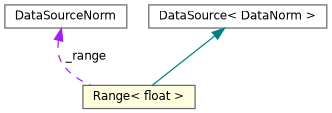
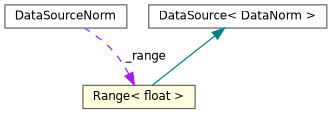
edge "Range< float >" -> "DataSourceNorm": reversed
